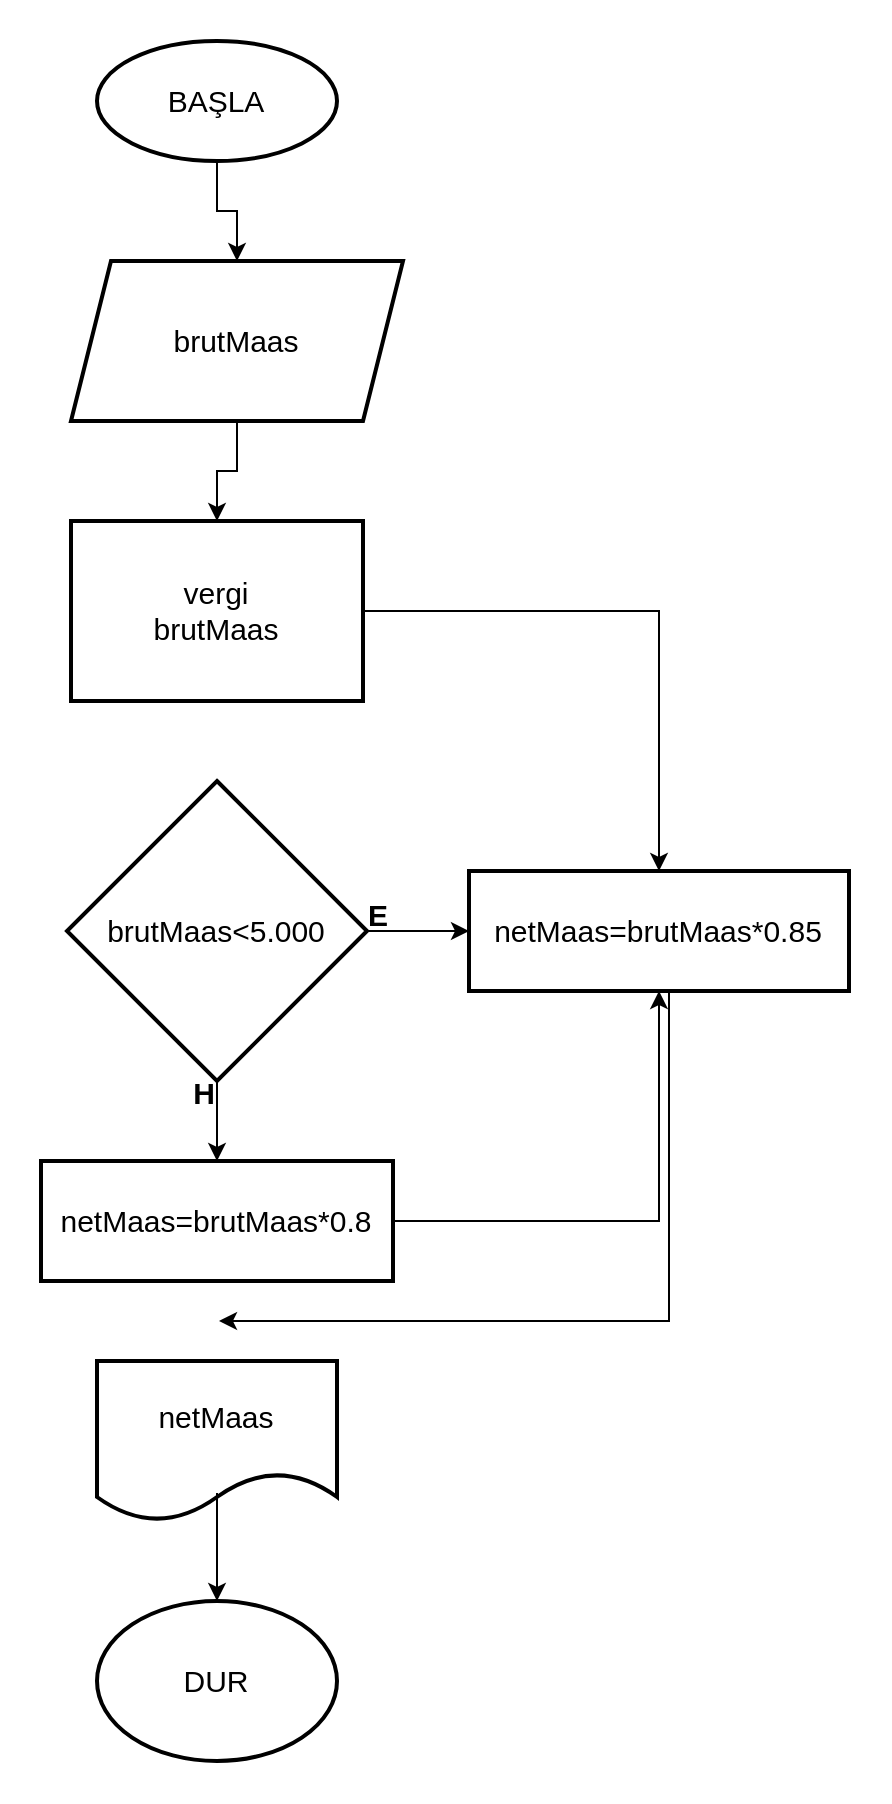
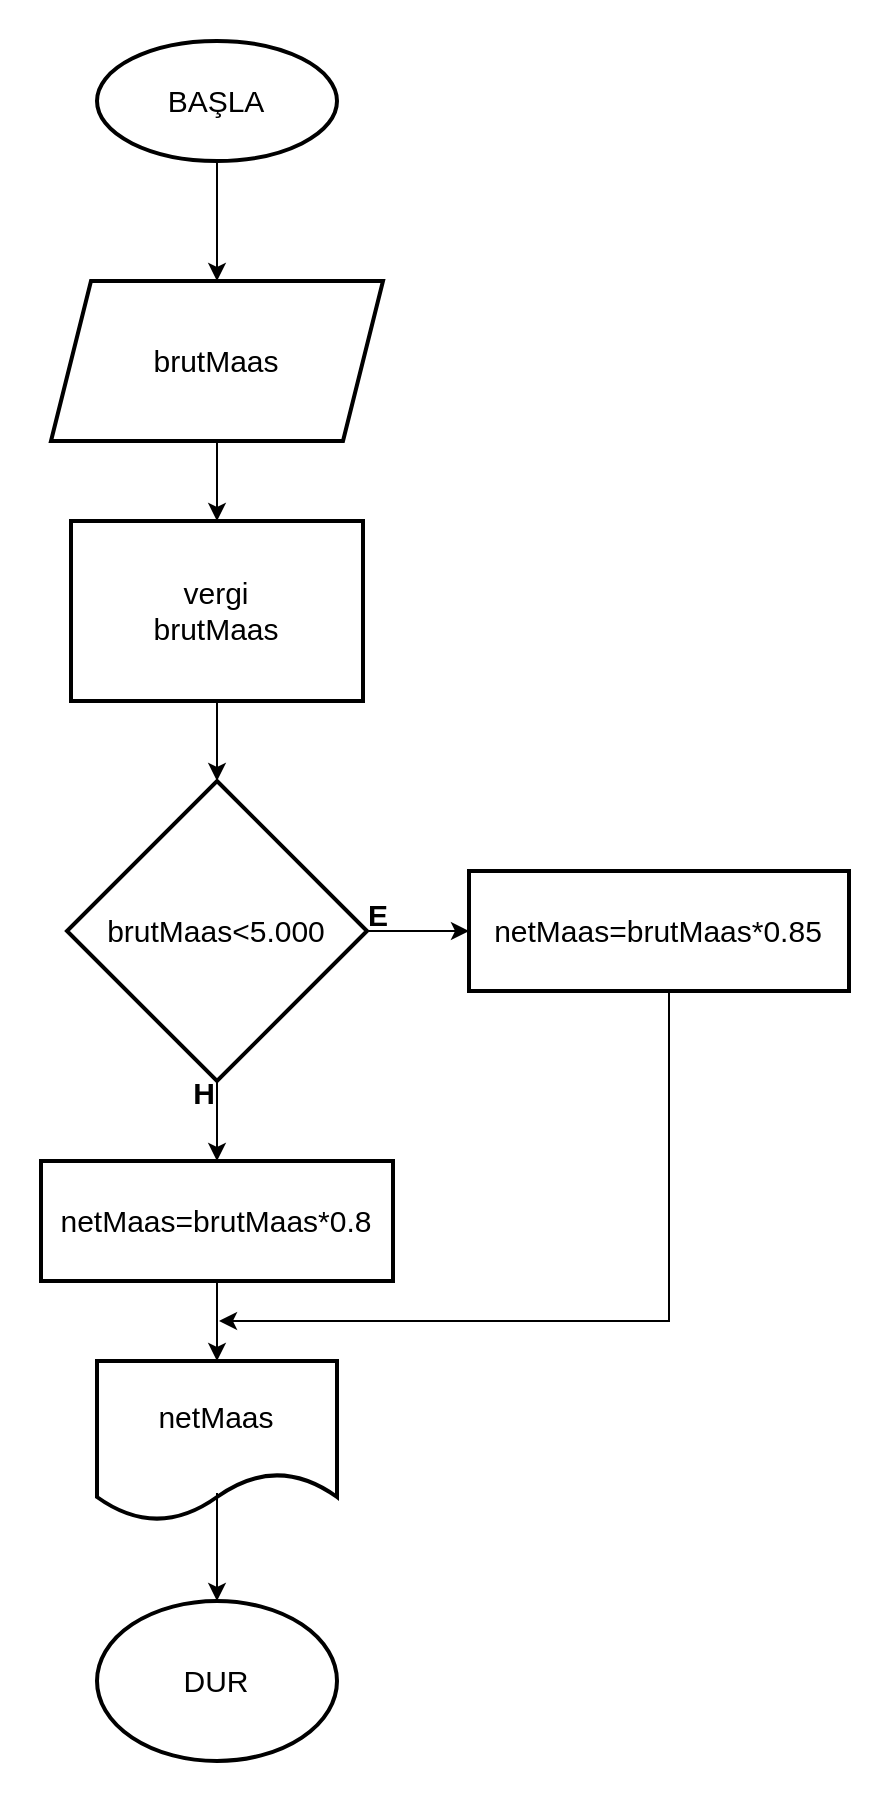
node "brutMaas": moved (237, 341) -> (217, 361)
edge "vergi brutMaas" -> "netMaas=brutMaas*0.85": now "vergi brutMaas" -> "brutMaas<5.000"
edge "netMaas=brutMaas*0.8" -> "netMaas=brutMaas*0.85": now "netMaas=brutMaas*0.8" -> "netMaas"
